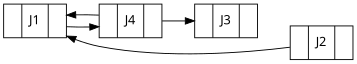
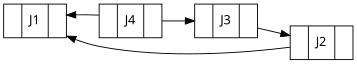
edge "J1" -> "J4": removed
edge "J3" -> "J2": added
